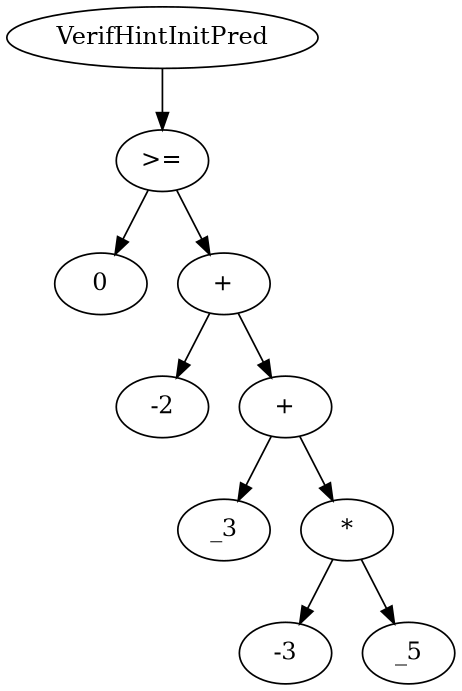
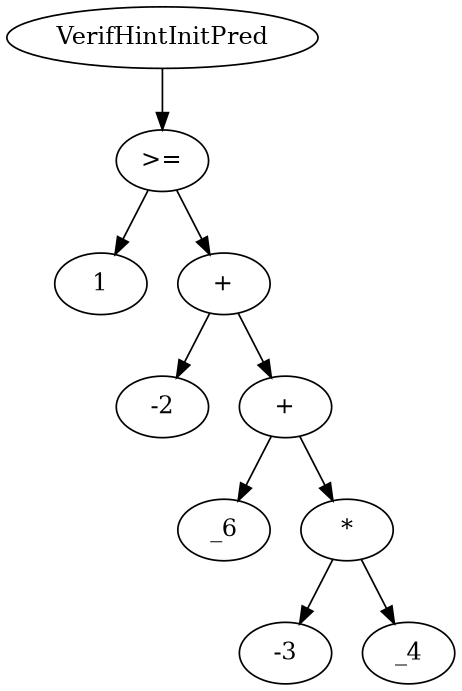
node "0": label "0" -> "1"
node "_3": label "_3" -> "_6"
node "_5": label "_5" -> "_4"
